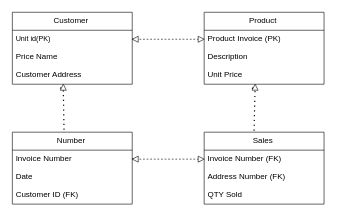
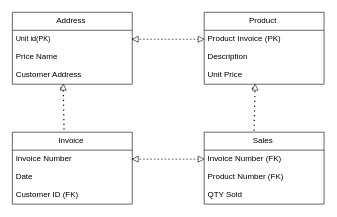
node "Customer": label "Customer" -> "Address"
node "Number": label "Number" -> "Invoice"
node "Address Number (FK)": label "Address Number (FK)" -> "Product Number (FK)"
